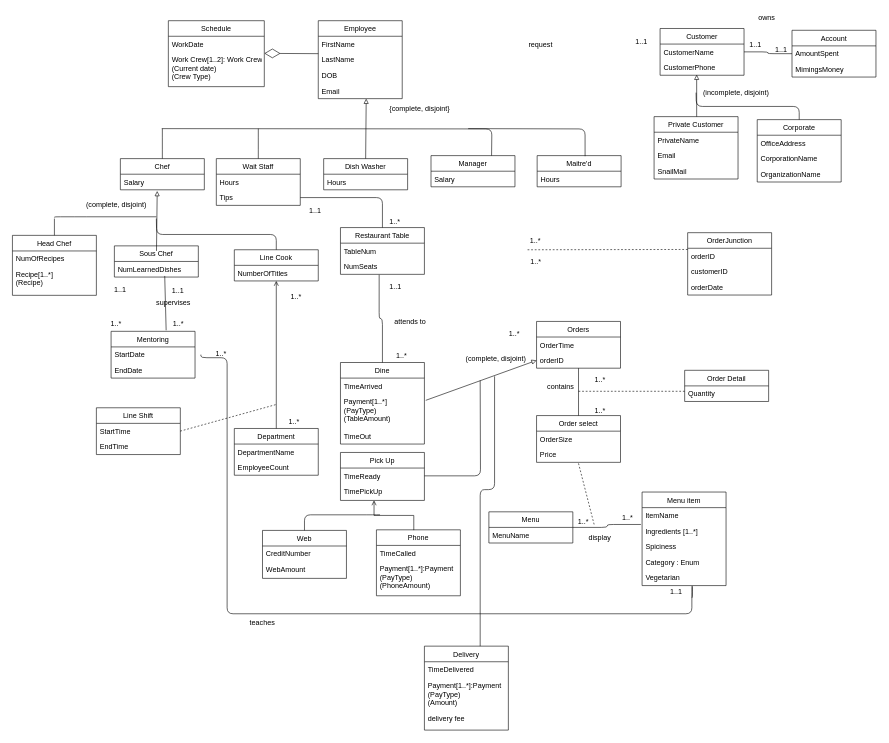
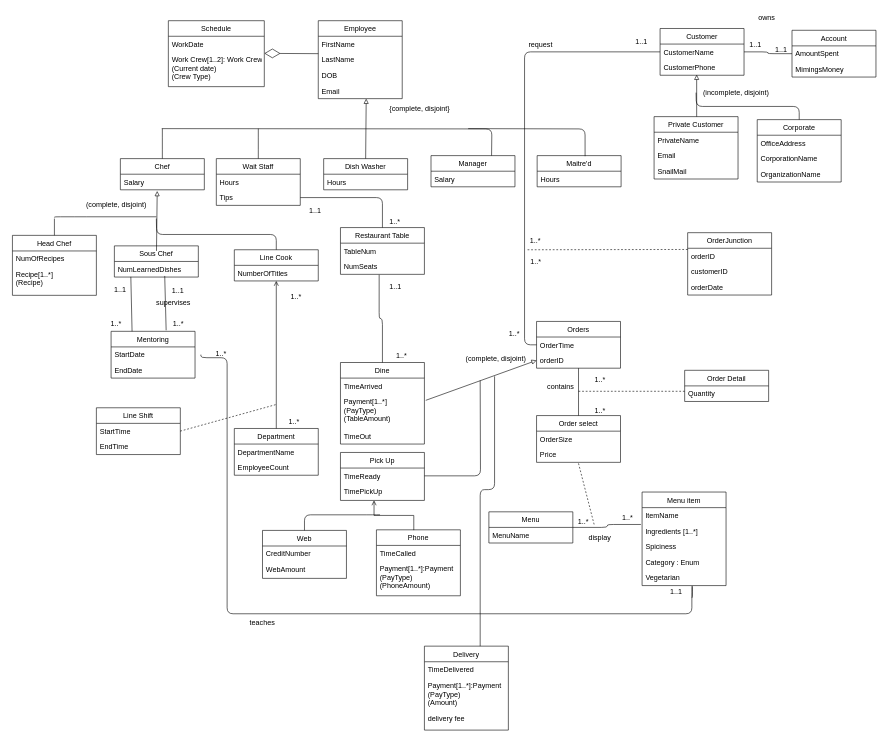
edge "CustomerName" -- "OrderTime": added
edge "NumLearnedDishes" -- "Mentoring": added
node "attends to": removed
